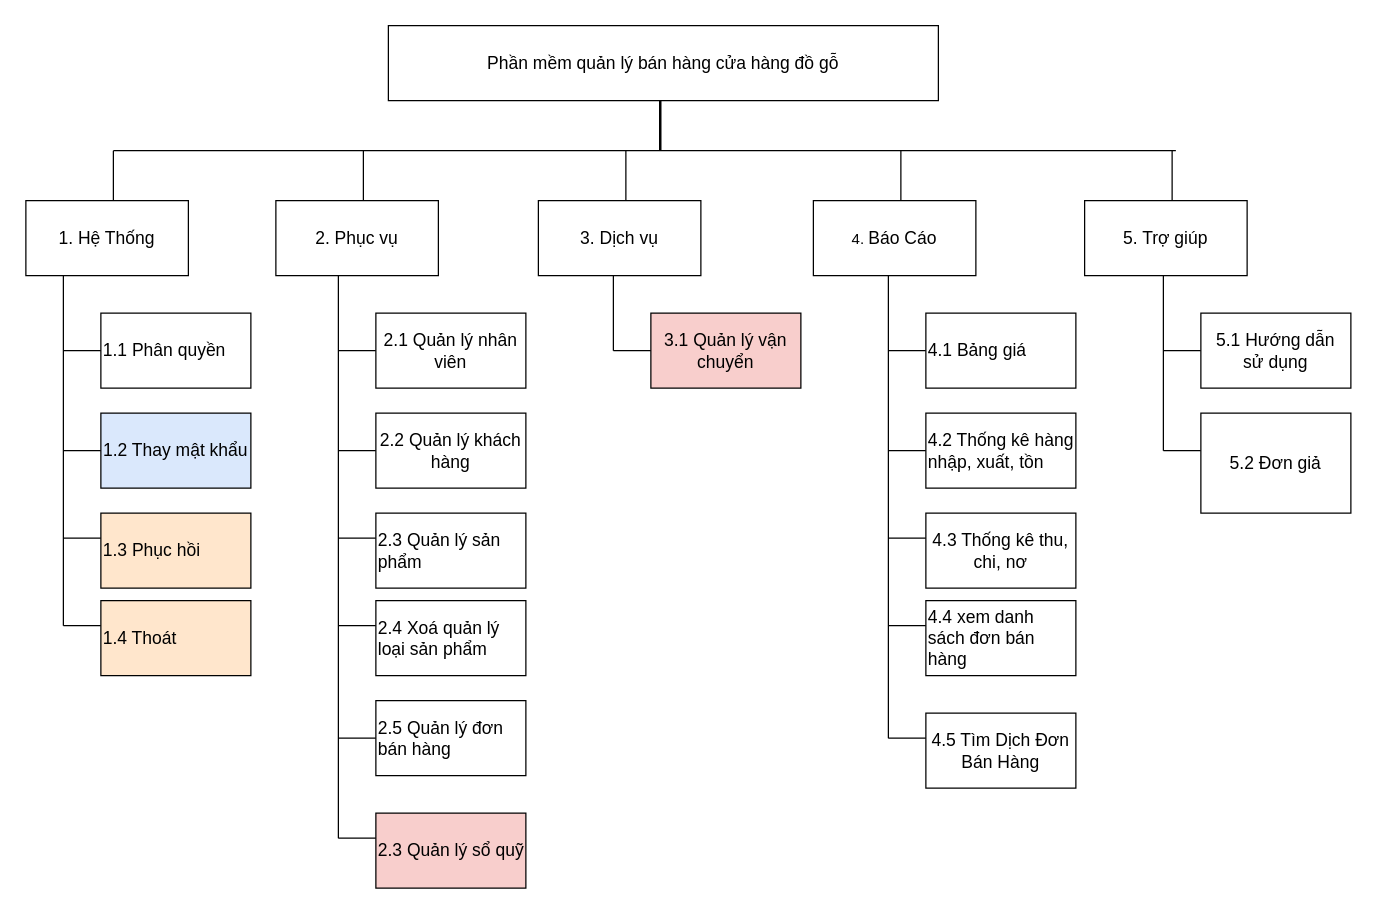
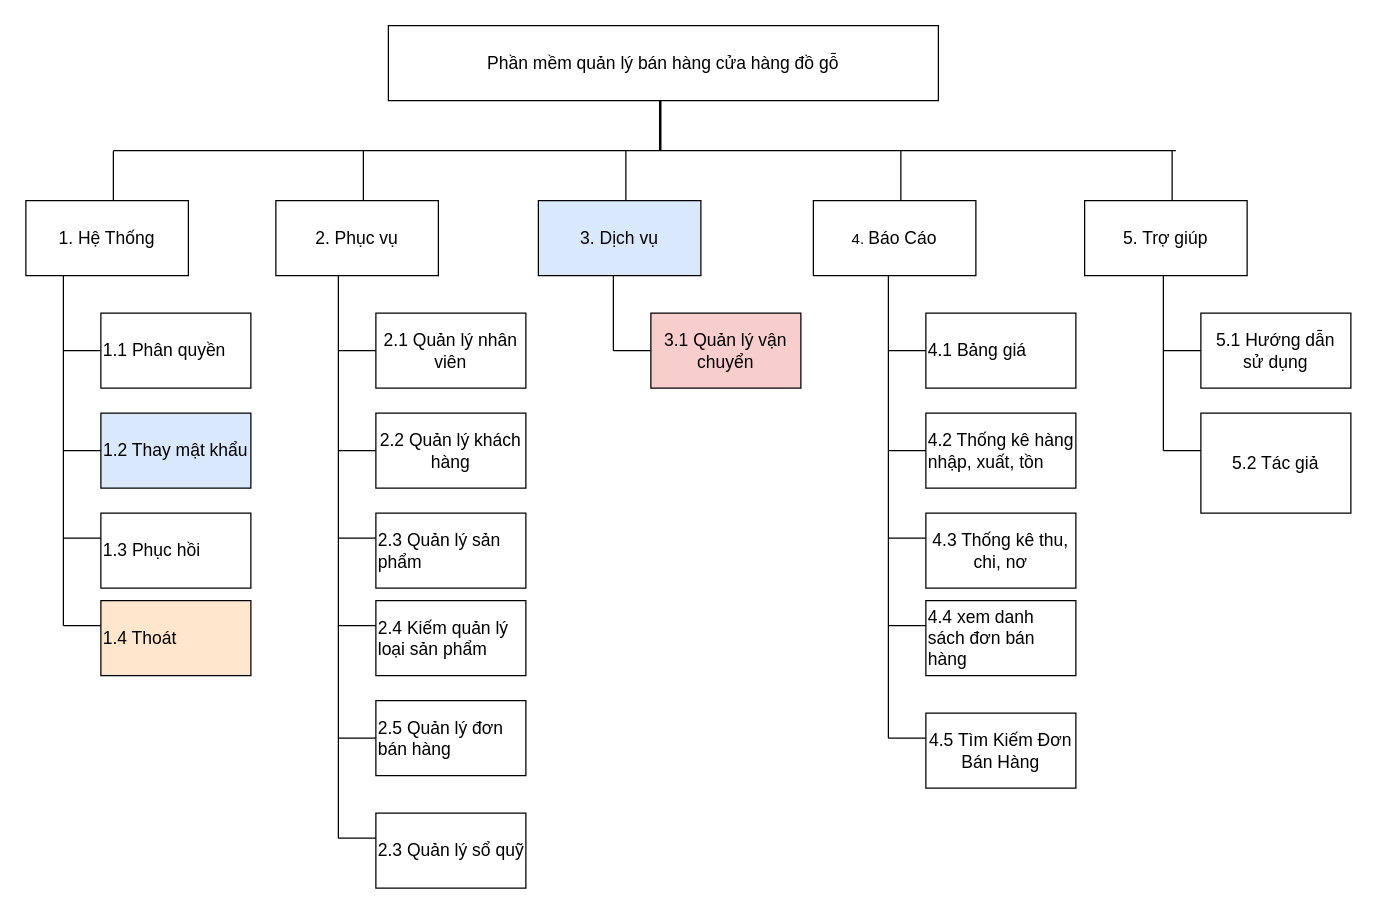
node "3. Dịch vụ": fillcolor #ffffff -> #dae8fc
node "5.2 Đơn giả": label "5.2 Đơn giả" -> "5.2 Tác giả"
node "1.3 Phục hồi": fillcolor #ffe6cc -> #ffffff
node "2.4 Xoá quản lý loại sản phẩm": label "2.4 Xoá quản lý loại sản phẩm" -> "2.4 Kiếm quản lý loại sản phẩm"
node "4.5 Tìm Dịch Đơn Bán Hàng": label "4.5 Tìm Dịch Đơn Bán Hàng" -> "4.5 Tìm Kiếm Đơn Bán Hàng"
node "2.3 Quản lý sổ quỹ": fillcolor #f8cecc -> #ffffff
